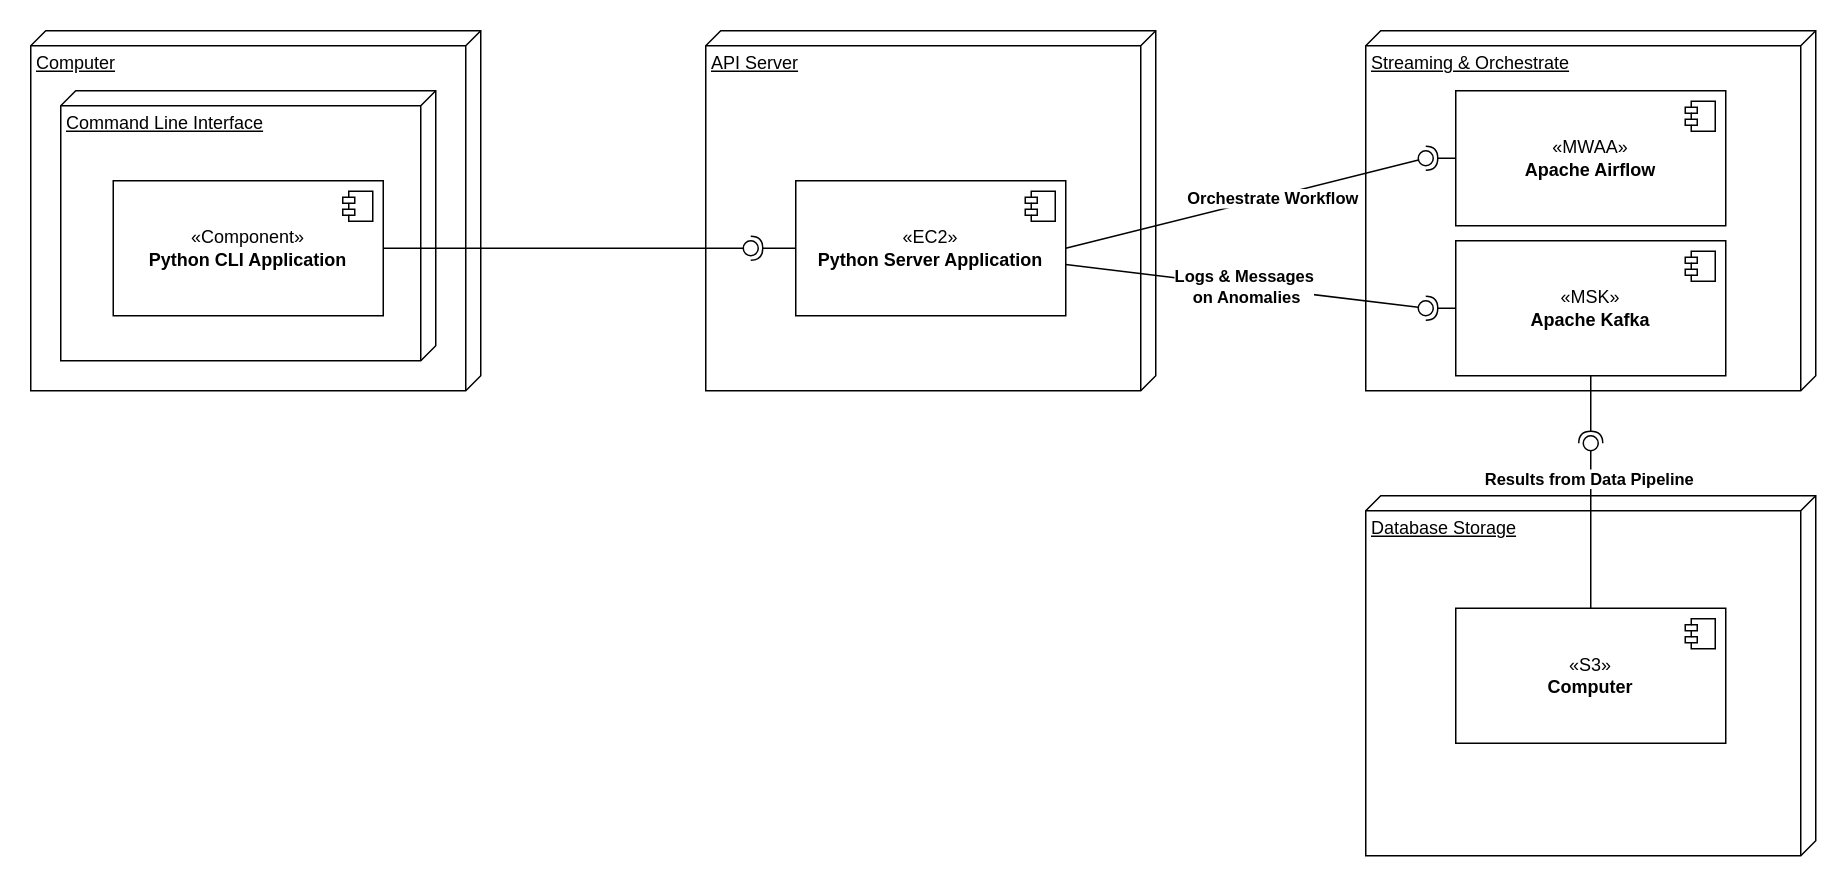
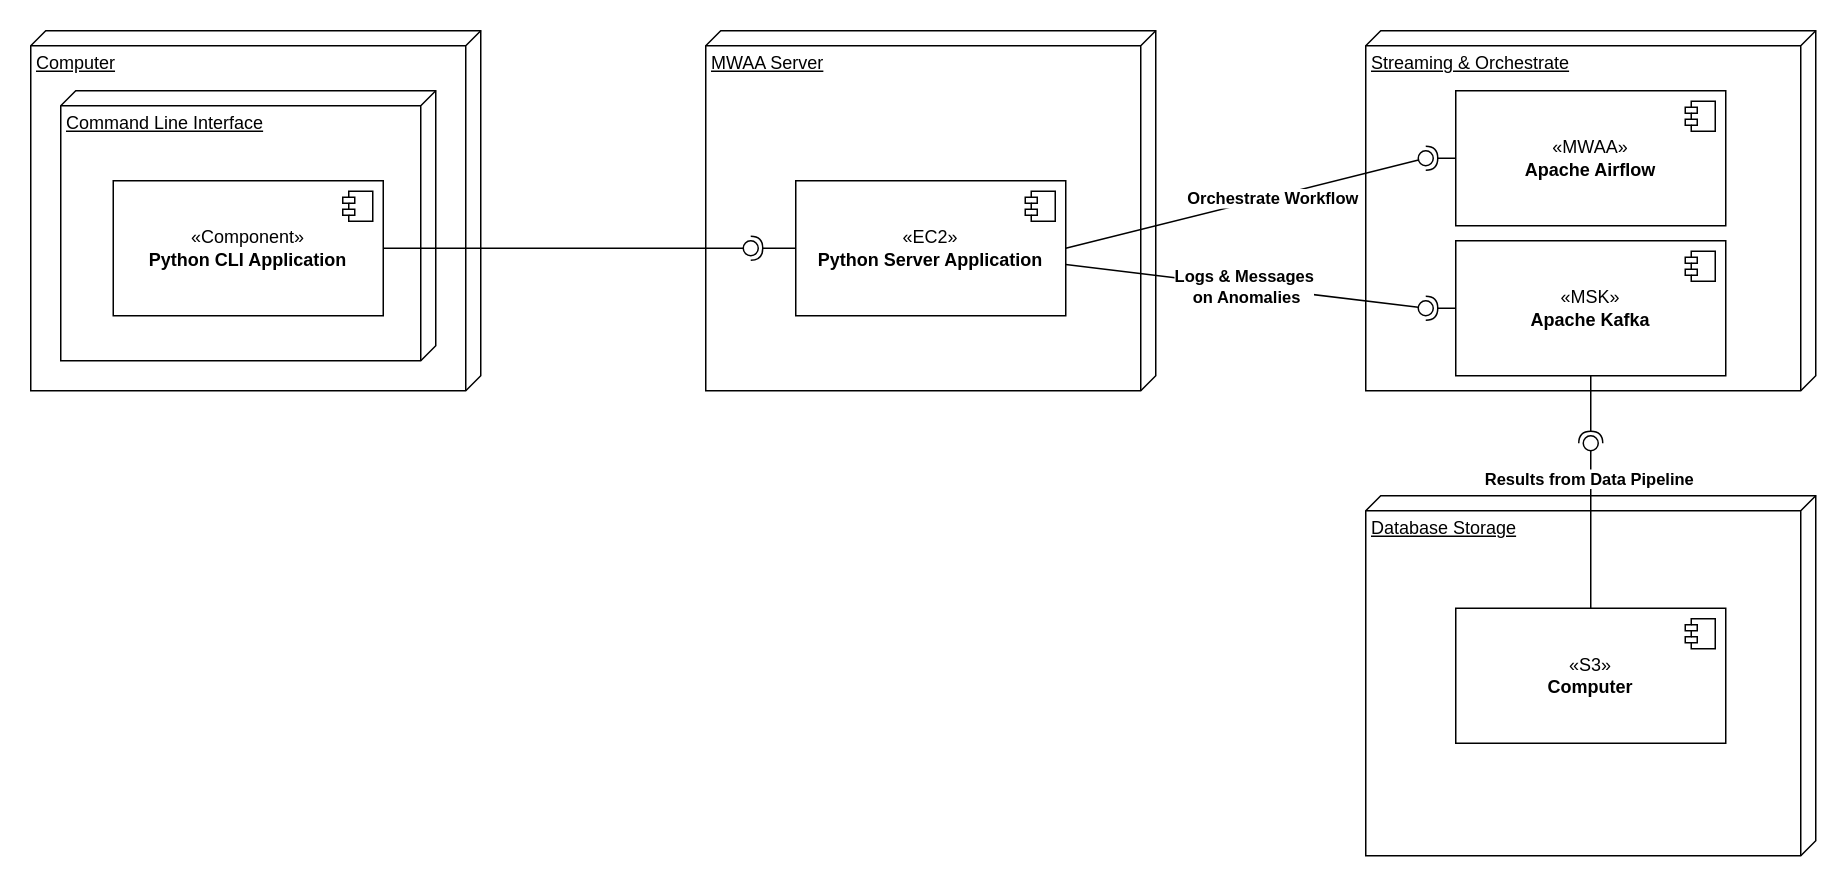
node "API Server": label "API Server" -> "MWAA Server"
